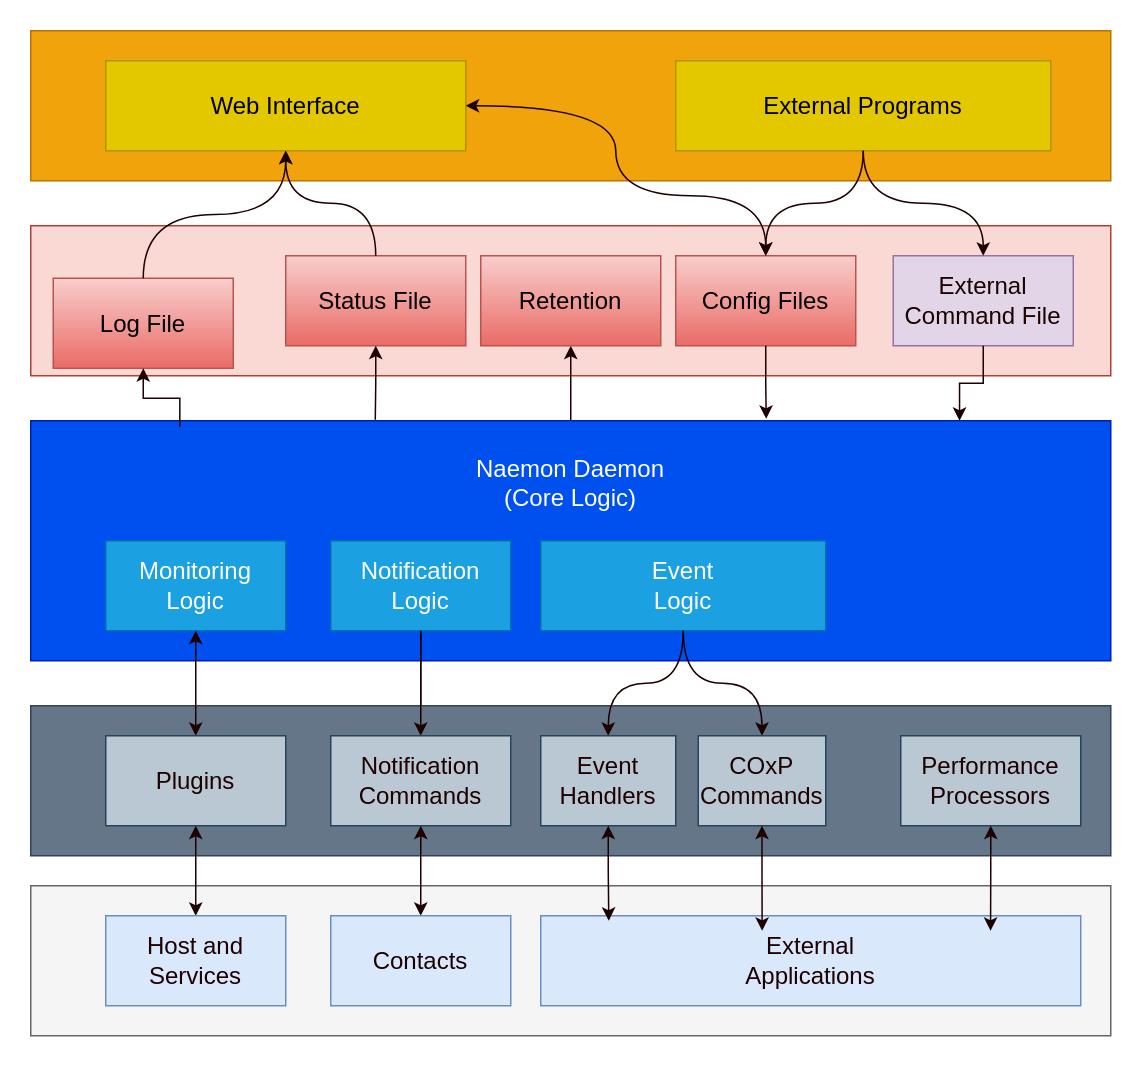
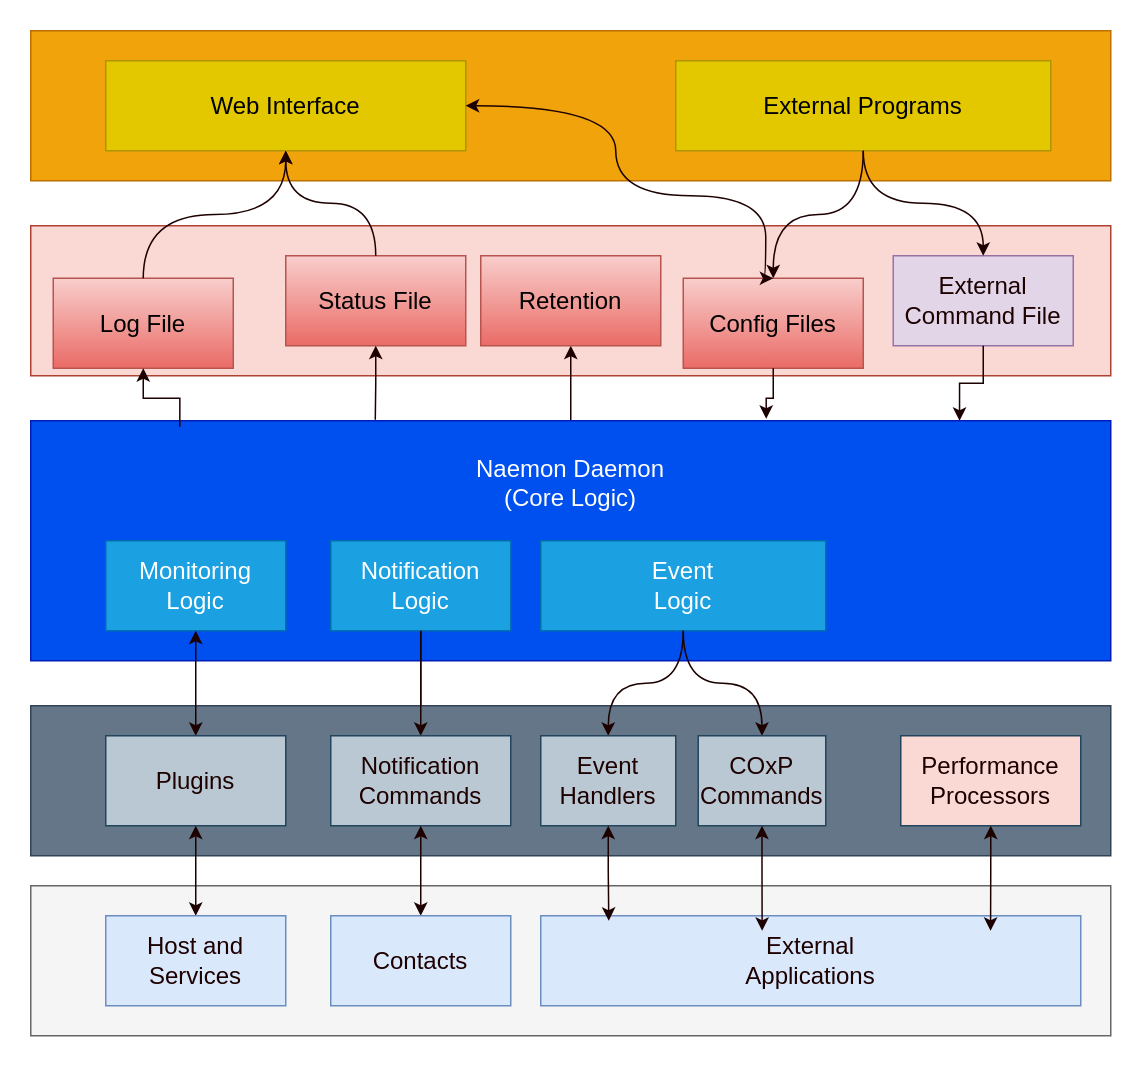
node "Config Files": moved (766, 301) -> (773, 323)
node "Performance Processors": fillcolor #bac8d3 -> #fad9d5
